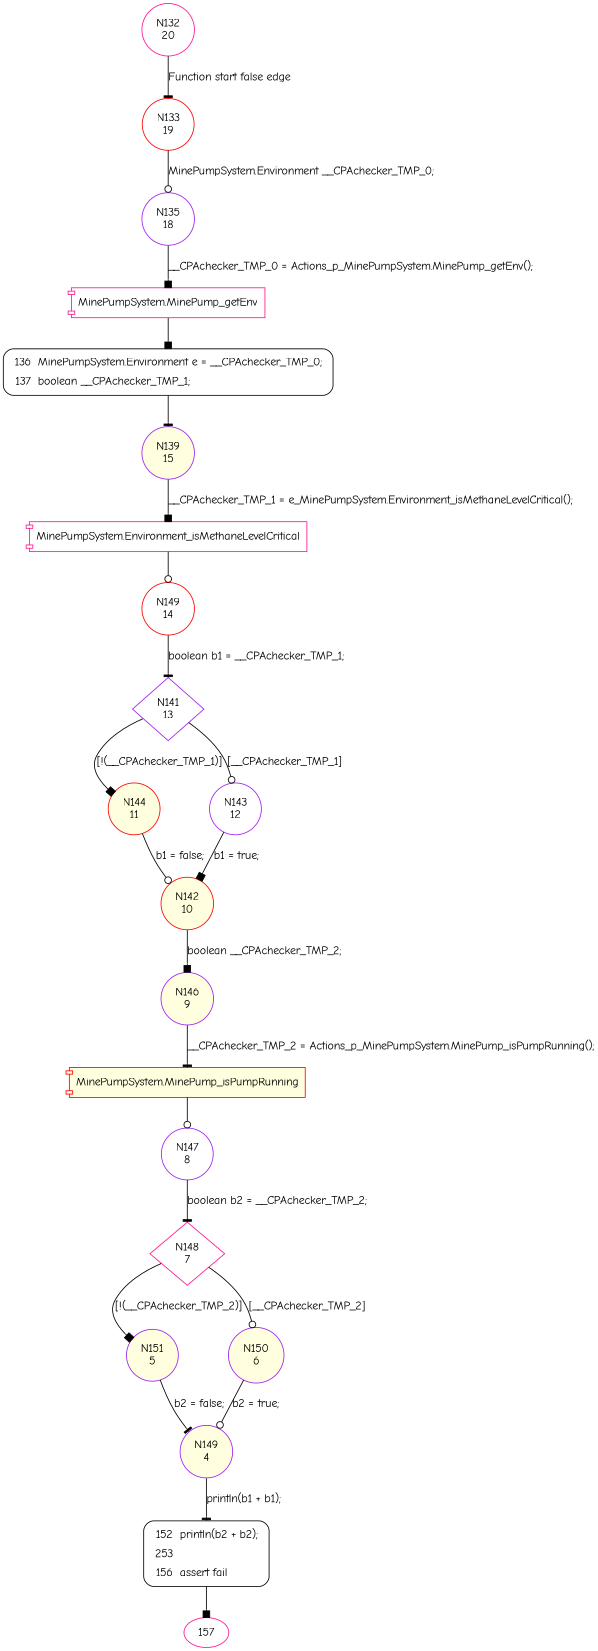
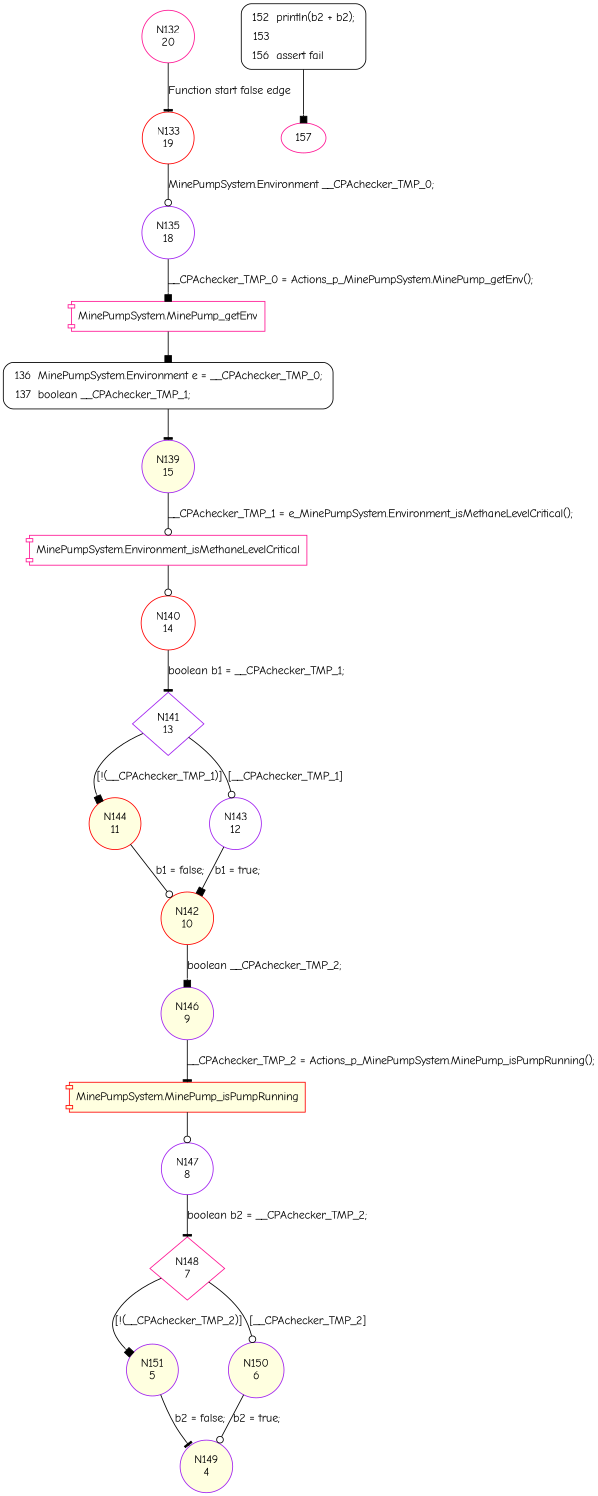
edge "N139 15" -> "MinePumpSystem.Environment_isMethaneLevelCritical": arrowhead box -> odot
node "N149 14": label "N149 14" -> "N140 14"
edge "N149 4" -> "152": removed, label "println(b1 + b1);"
node "152": text "253" -> "153"
